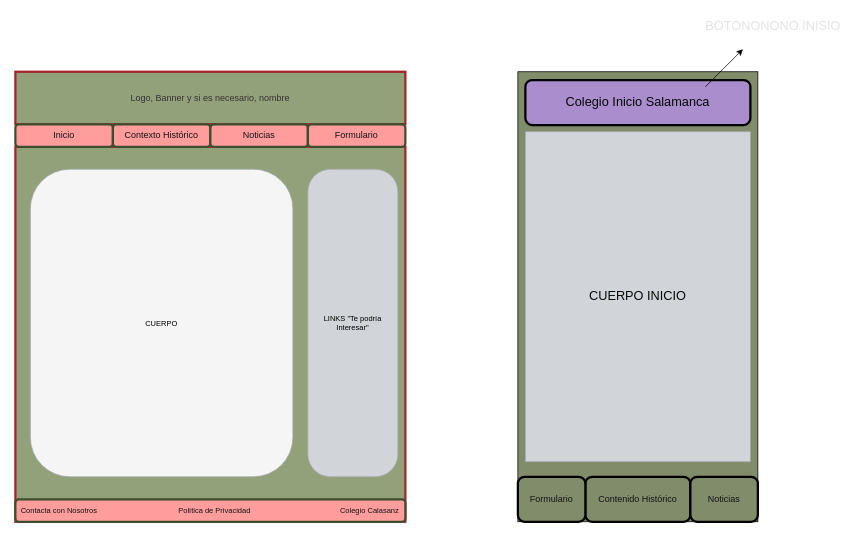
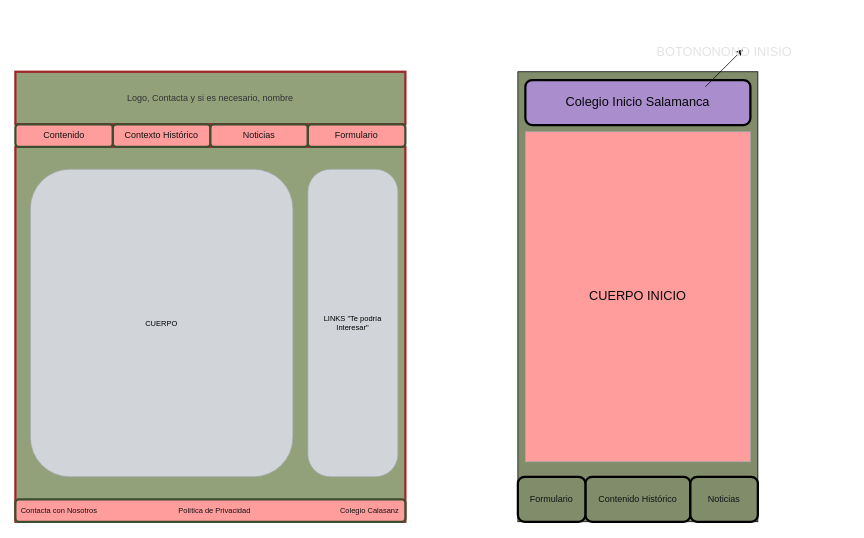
node "BOTONONONO INISIO": moved (773, 27) -> (724, 53)
node "Logo, Banner y si es necesario, nombre": label "Logo, Banner y si es necesario, nombre" -> "Logo, Contacta y si es necesario, nombre"
node "Inicio": label "Inicio" -> "Contenido"
node "CUERPO INICIO": fillcolor #d1d5d9 -> #ff9c9c
node "CUERPO": fillcolor #f5f5f5 -> #d1d5d9
